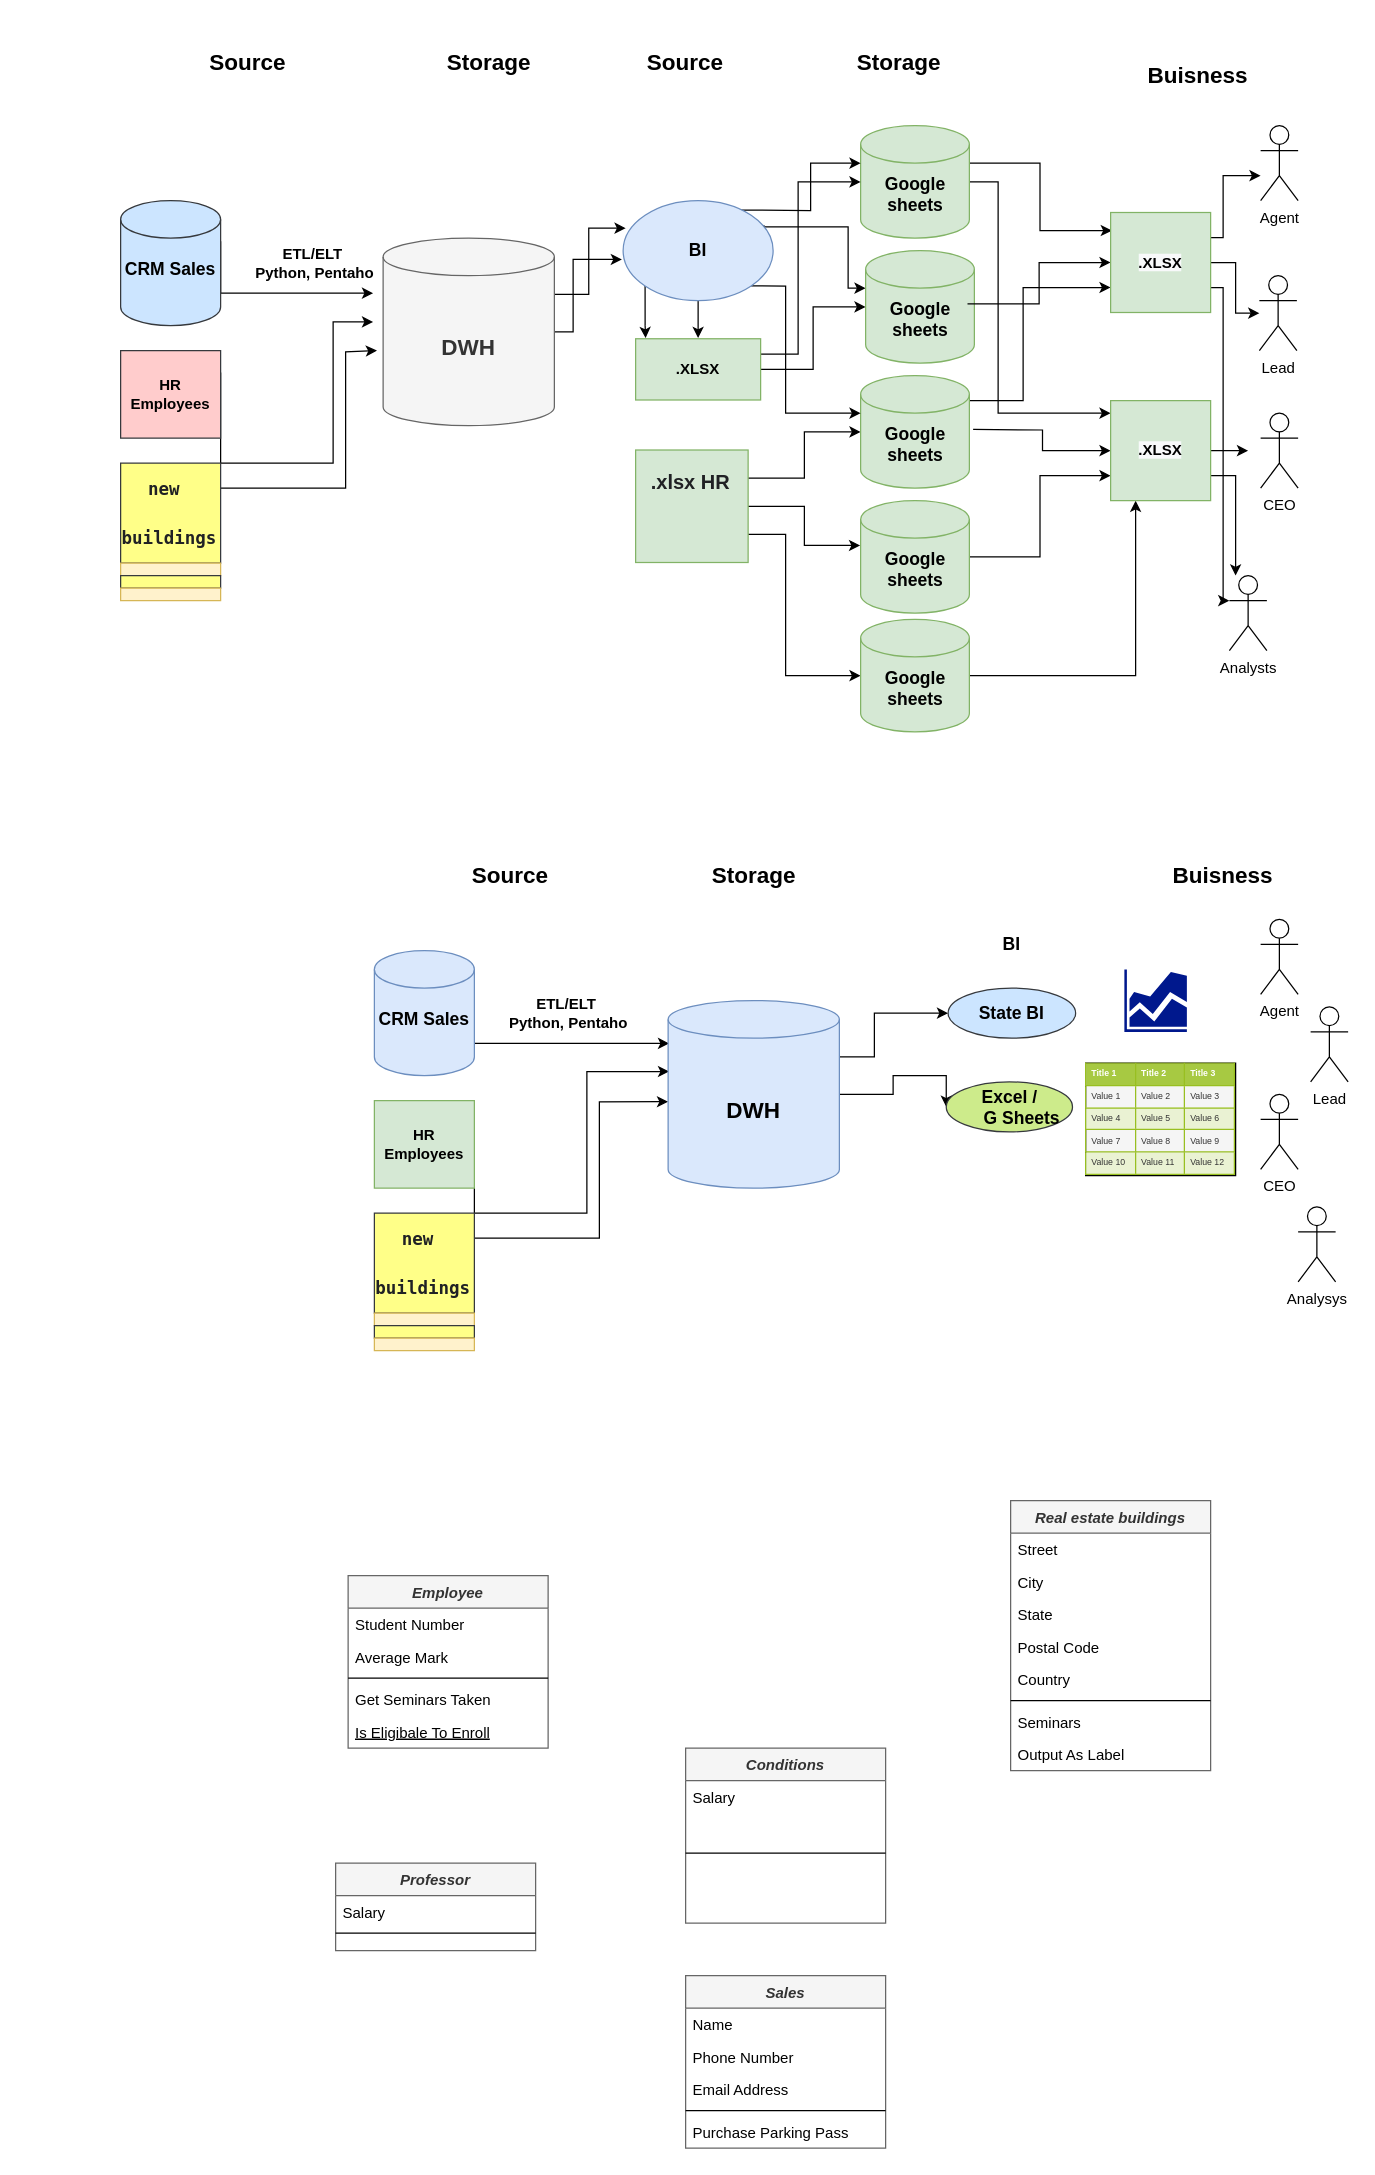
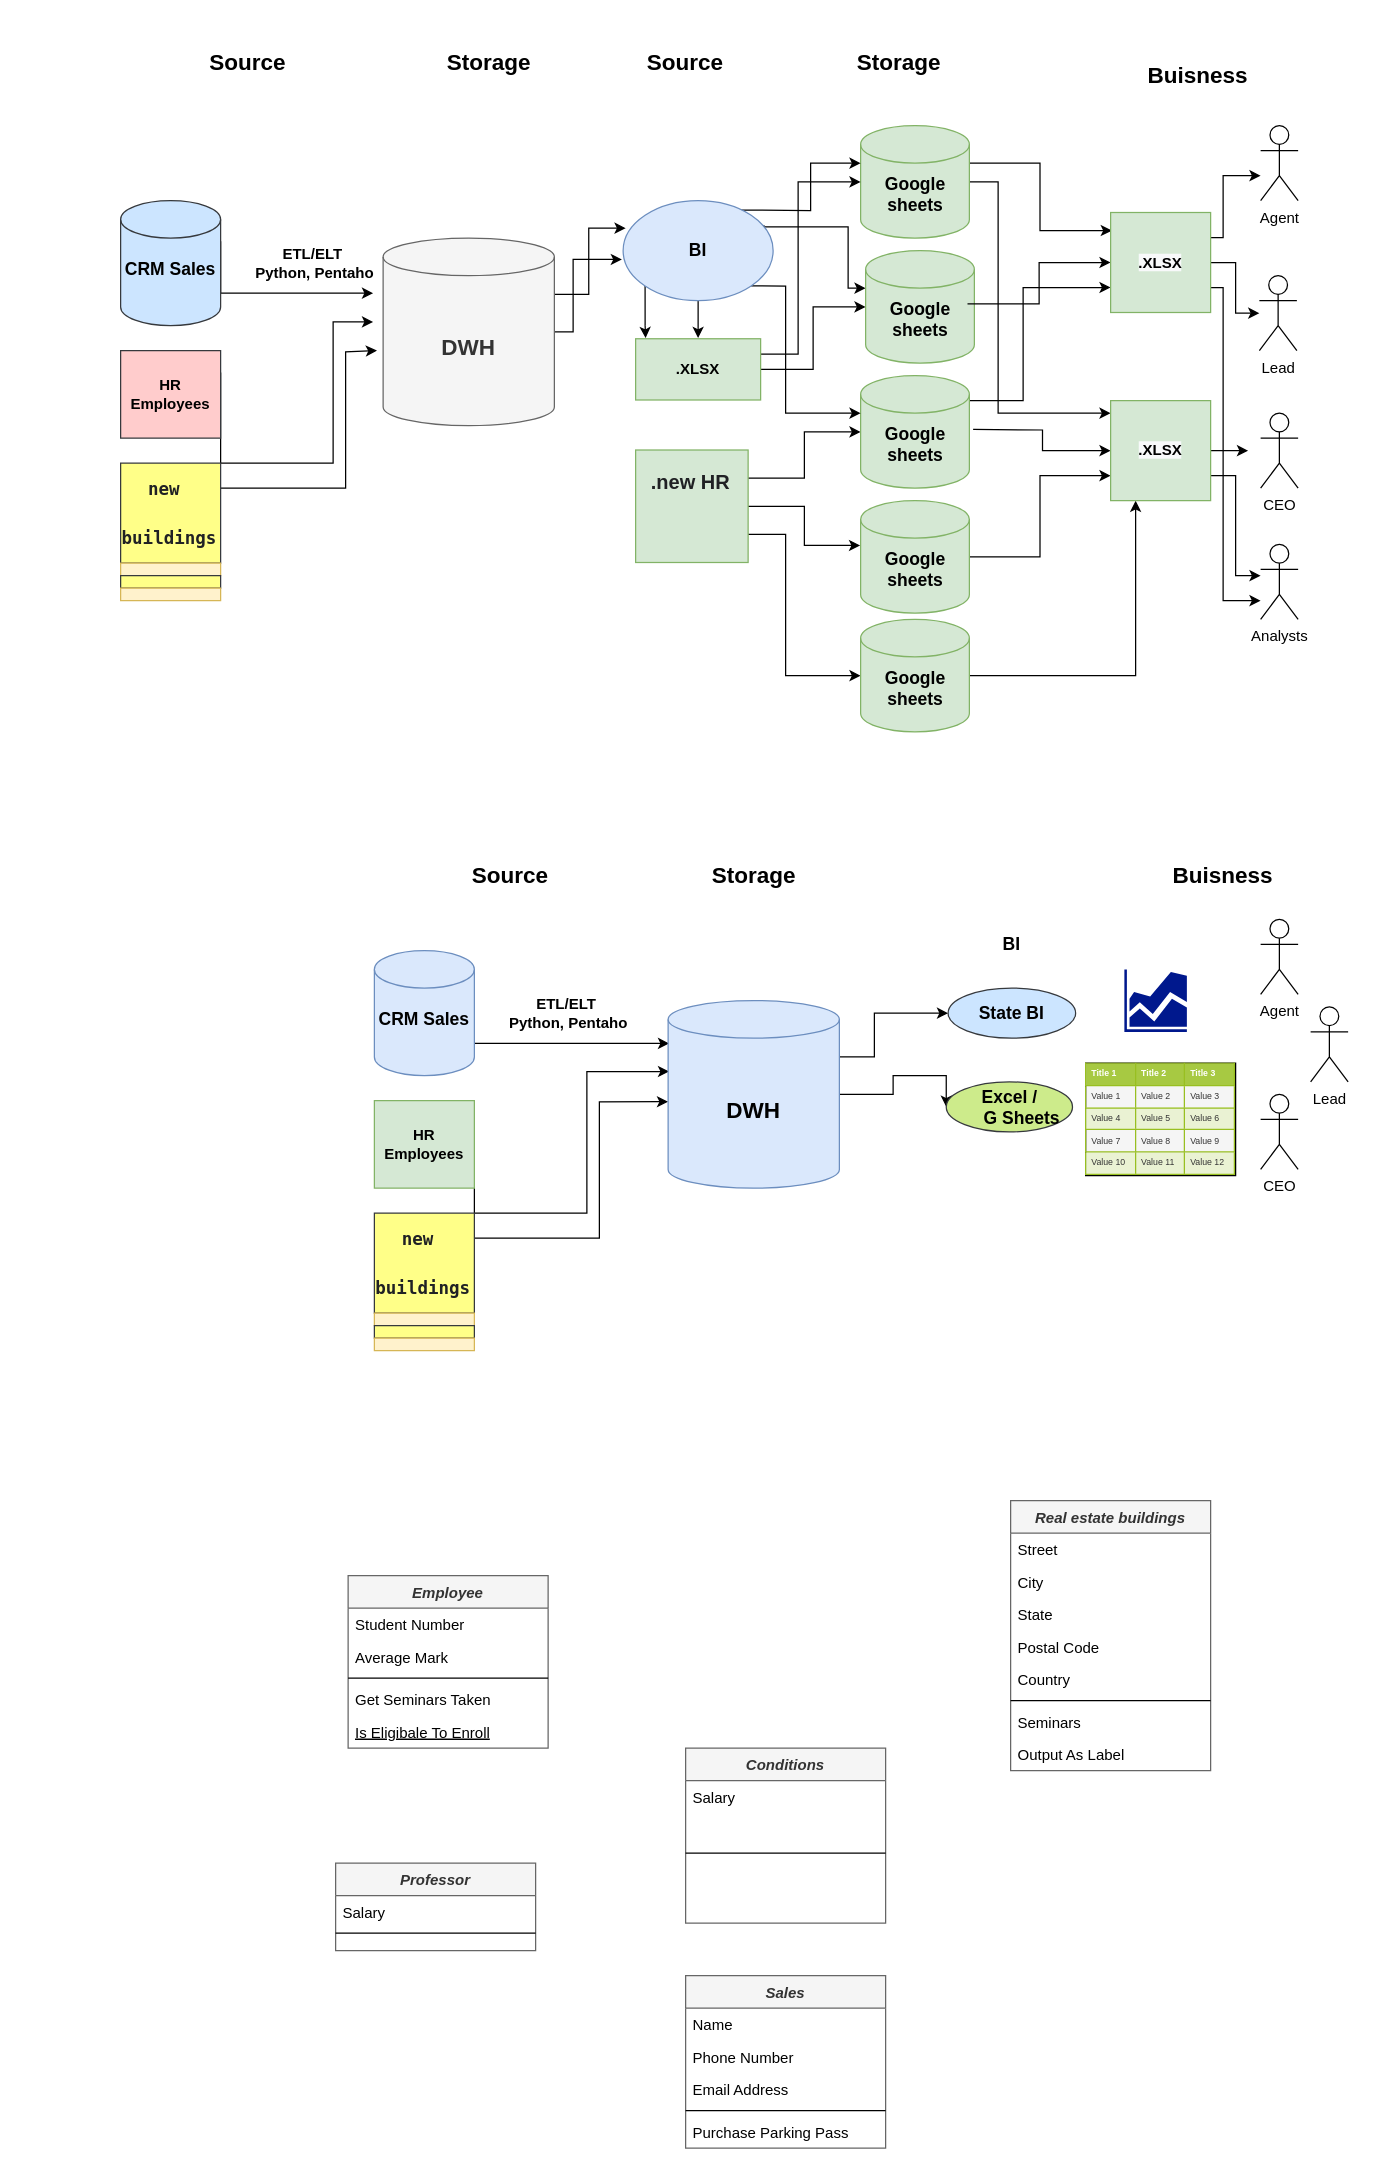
node ".xlsx HR": label ".xlsx HR" -> ".new HR"
node "Analysts": moved (1248, 613) -> (1279, 582)
node "Analysys": removed
